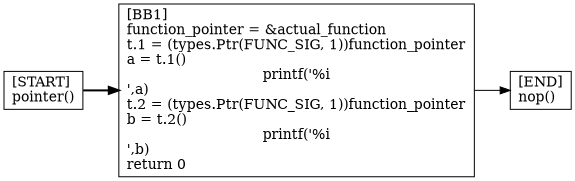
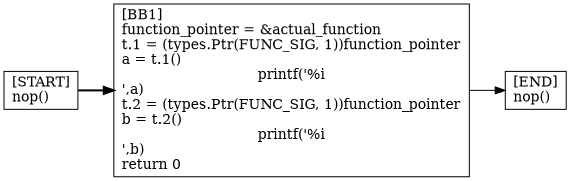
node "[START] pointer()": label "[START] pointer()" -> "[START] nop()"
